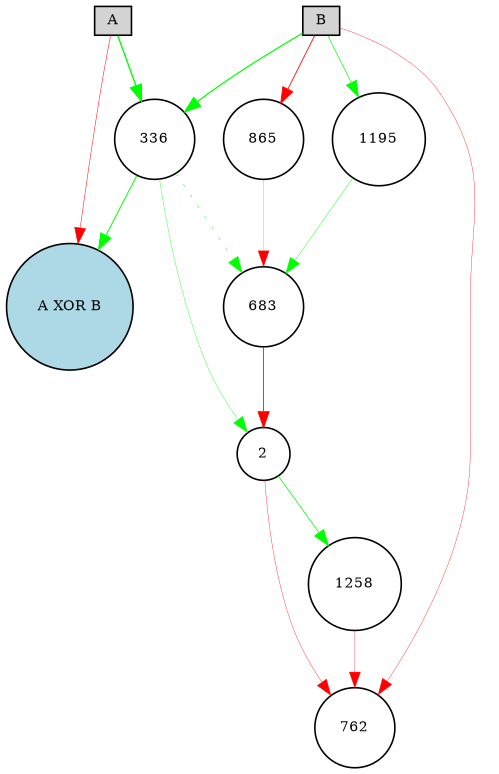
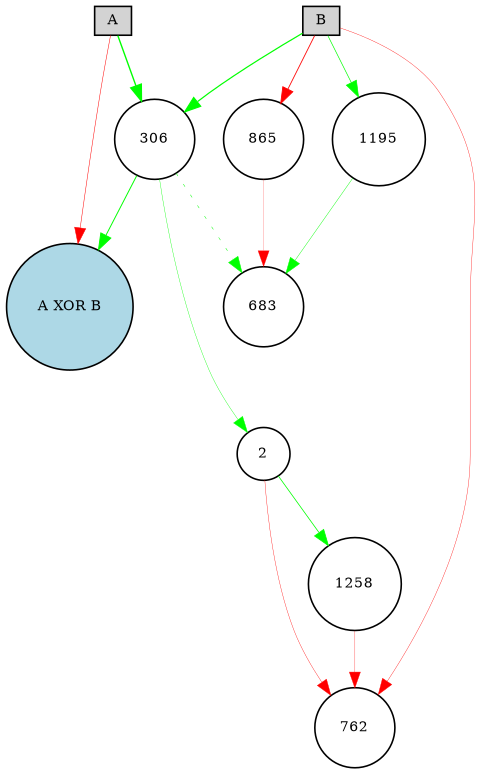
node "336": label "336" -> "306"
edge "683" -> "2": removed
